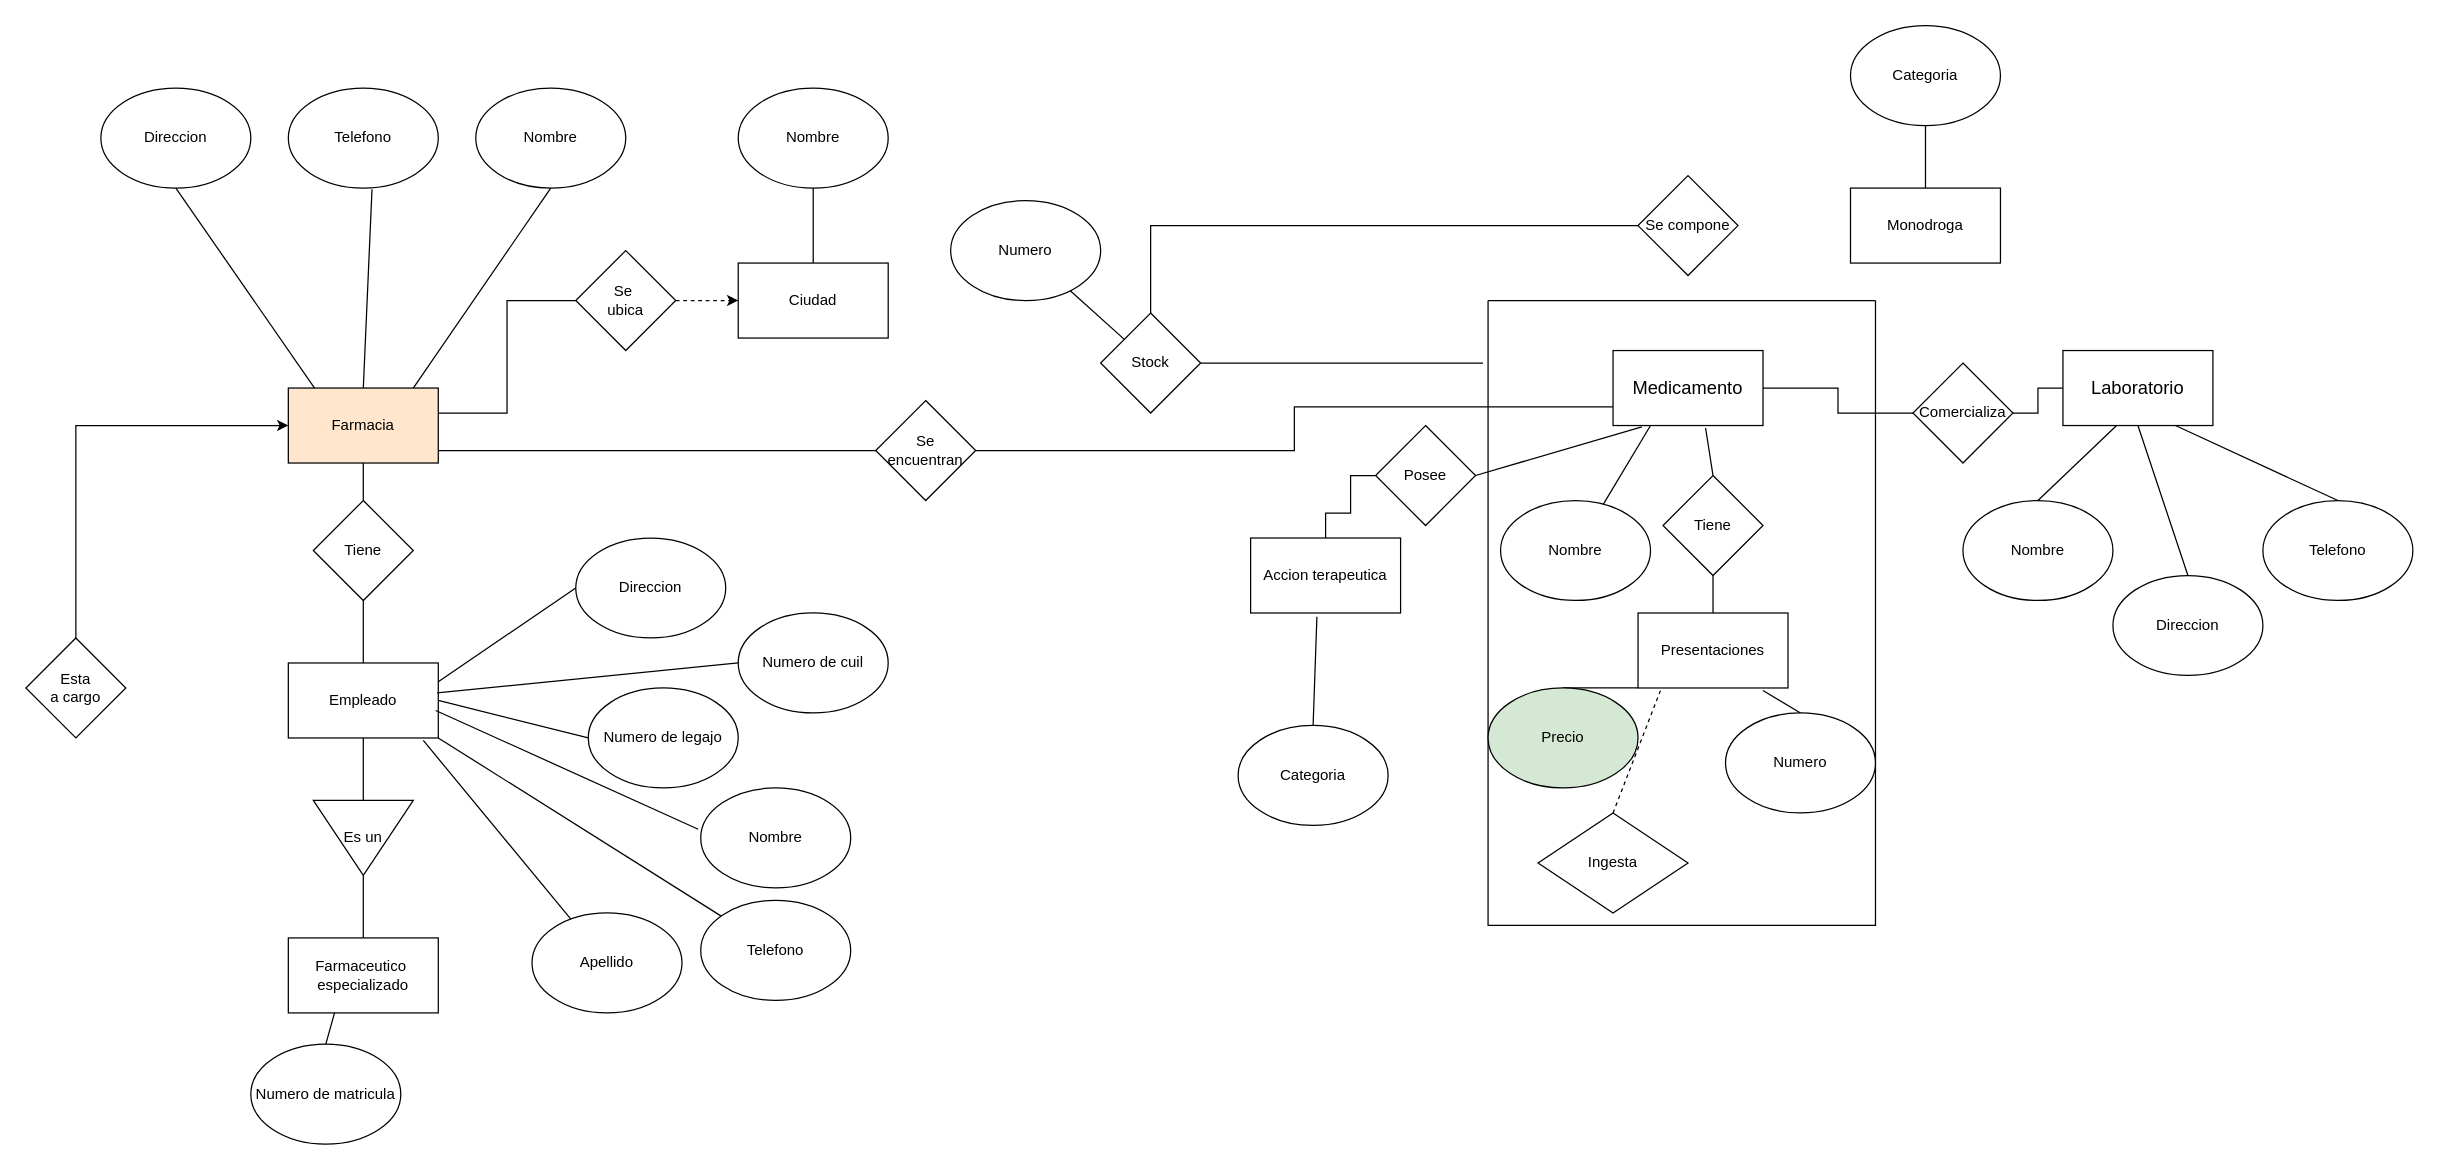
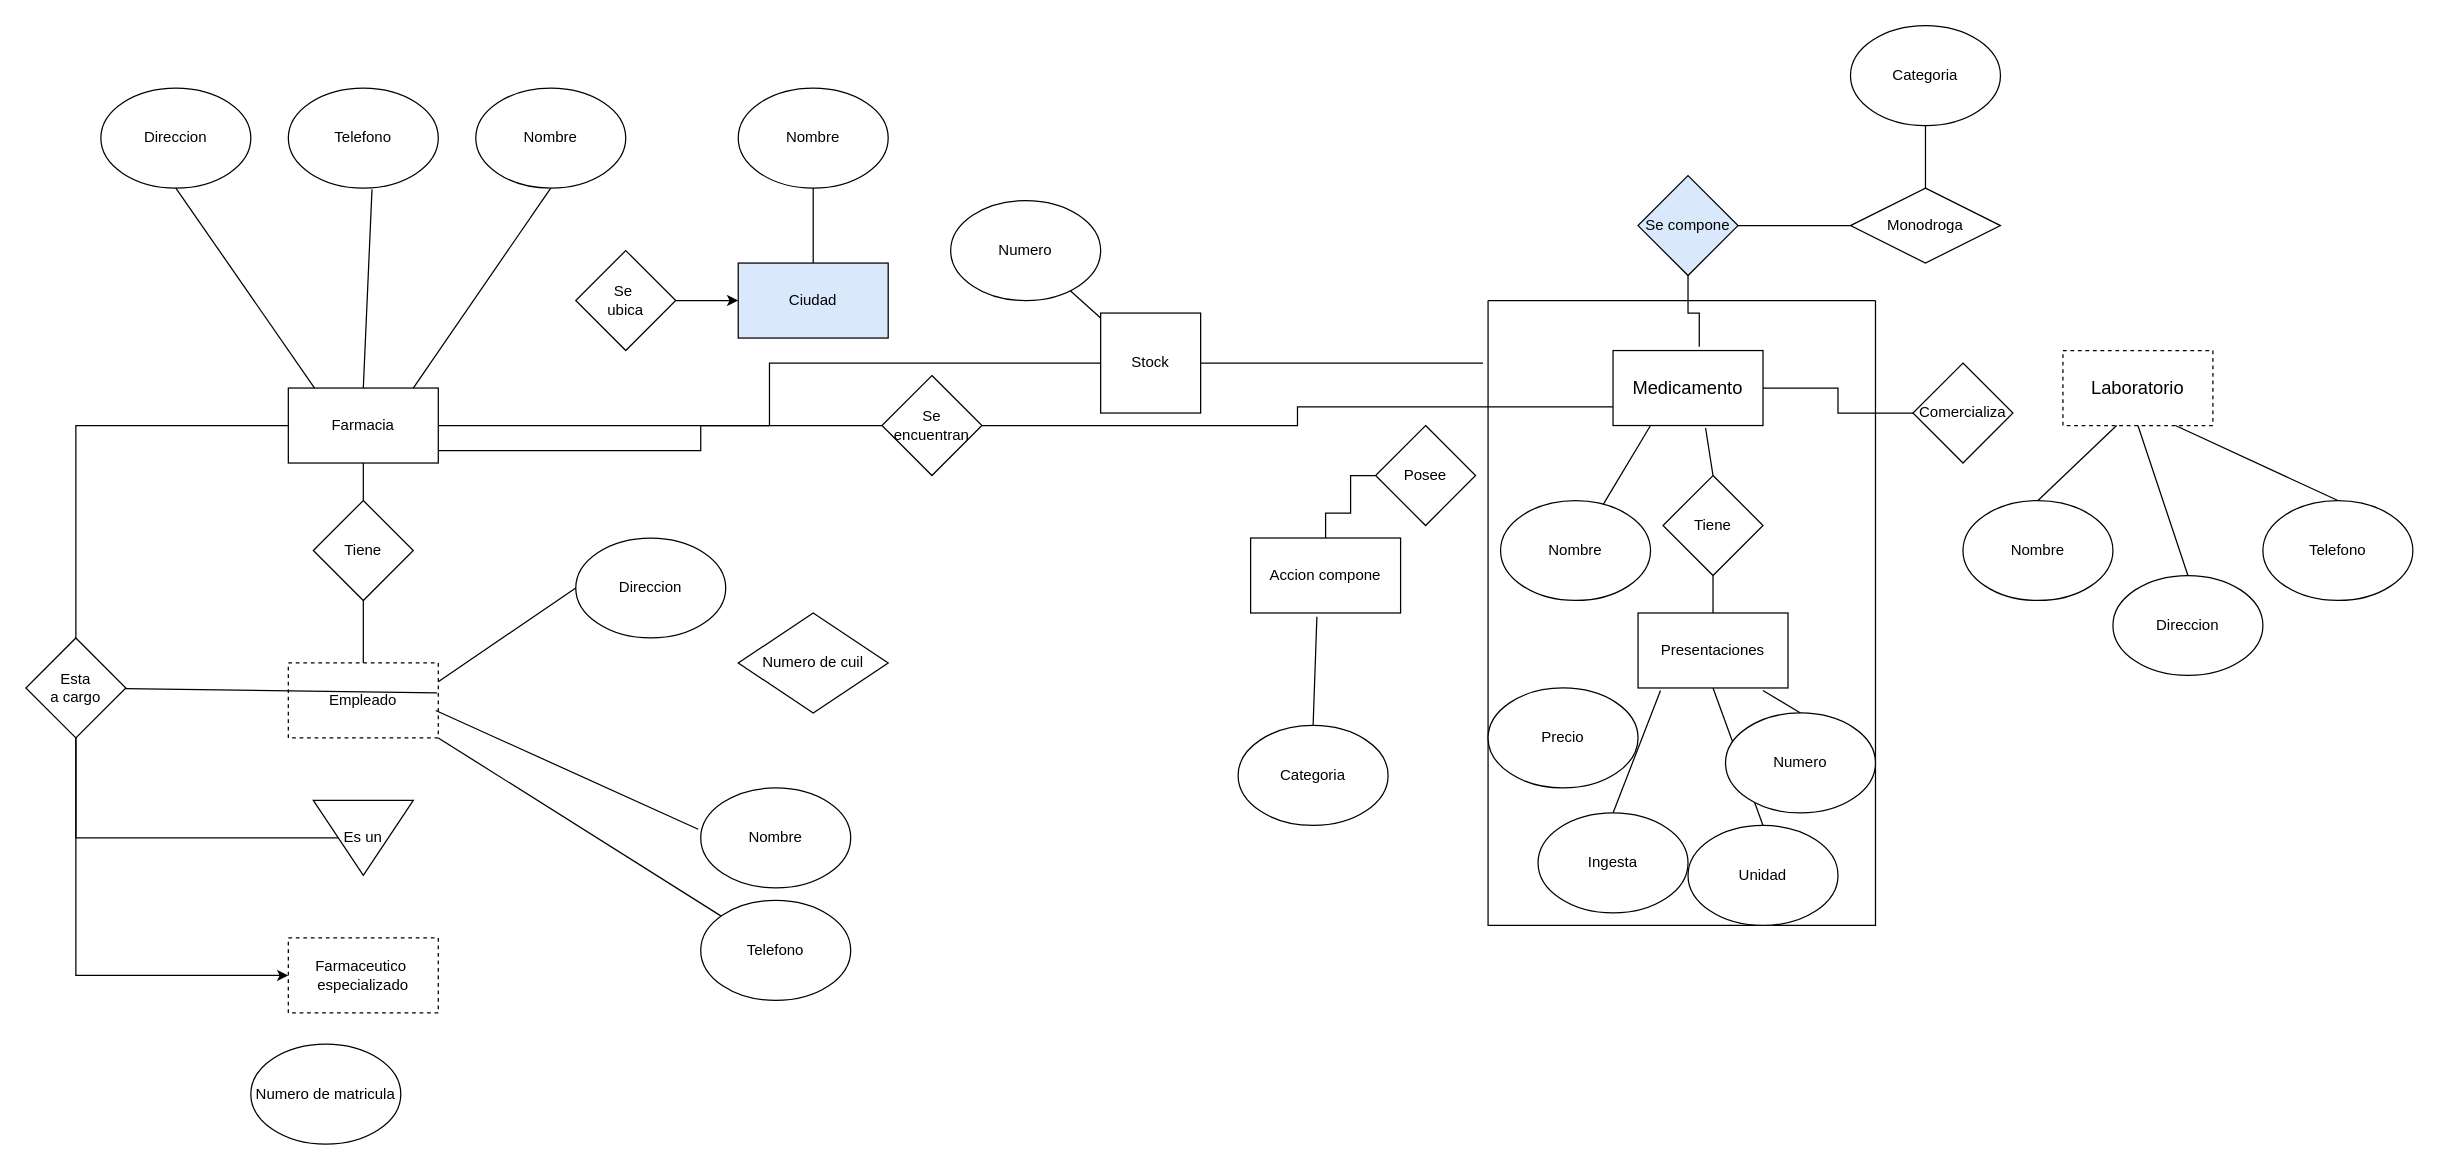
edge "Se compone" -- "Stock": now "Se compone" -- "Monodroga"
node "Se compone": fillcolor #ffffff -> #dae8fc
node "Monodroga": shape rectangle -> diamond
edge "Se ubica" -> "Ciudad": style dashed -> solid
node "Ciudad": fillcolor #ffffff -> #dae8fc
edge "Se compone" -- "Medicamento": added
edge "Se ubica" -- "Farmacia": removed
edge "Stock" -- "Farmacia": added
node "Stock": shape diamond -> rectangle
node "Laboratorio": style solid -> dashed
edge "Laboratorio" -- "Comercializa": removed
edge "Esta a cargo" -> "Farmacia": arrowhead classic -> none
node "Farmacia": fillcolor #ffe6cc -> #ffffff
node "Se encuentran": moved (926, 451) -> (932, 426)
edge "Medicamento" -- "Posee": removed
node "Accion terapeutica": label "Accion terapeutica" -> "Accion compone"
node "Numero de cuil": shape ellipse -> diamond
edge "Numero de cuil" -- "Empleado": now "Esta a cargo" -- "Empleado"
edge "Presentaciones" -- "Precio": removed
node "Empleado": style solid -> dashed
edge "Presentaciones" -- "Unidad": added
edge "Empleado" -- "Numero de legajo": removed
node "Numero de legajo": removed
node "Precio": fillcolor #d5e8d4 -> #ffffff
edge "Presentaciones" -- "Ingesta": style dashed -> solid
edge "Empleado" -- "Es un": removed
edge "Empleado" -- "Apellido": removed
node "Ingesta": shape diamond -> ellipse
node "Unidad": added
edge "Es un" -- "Farmaceutico especializado": now "Es un" -- "Esta a cargo"
node "Apellido": removed
edge "Esta a cargo" -> "Farmaceutico especializado": added
node "Farmaceutico especializado": style solid -> dashed
edge "Farmaceutico especializado" -- "Numero de matricula": removed
